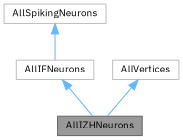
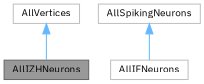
edge "AllIZHNeurons" -> "AllIFNeurons": removed
